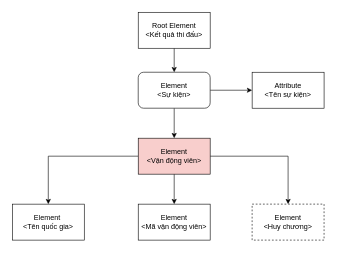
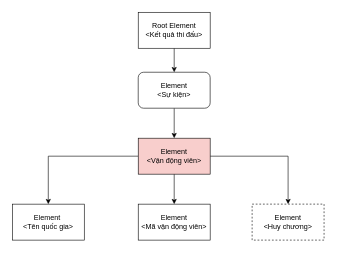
edge "Element <Sự kiện>" -> "Attribute <Tên sự kiện>": removed
node "Attribute <Tên sự kiện>": removed
